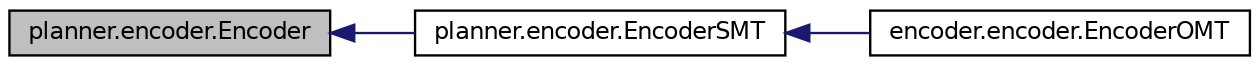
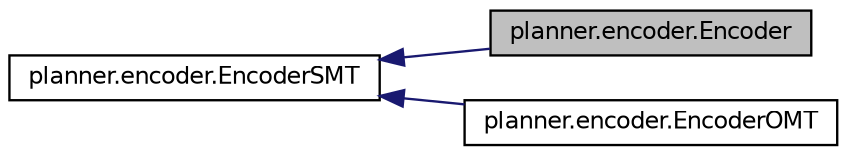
edge "planner.encoder.EncoderSMT" -> "planner.encoder.Encoder": reversed
node "encoder.encoder.EncoderOMT": label "encoder.encoder.EncoderOMT" -> "planner.encoder.EncoderOMT"
